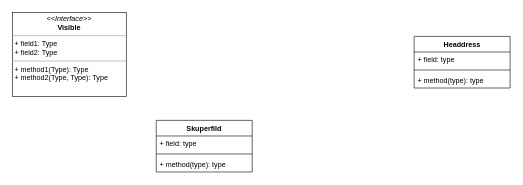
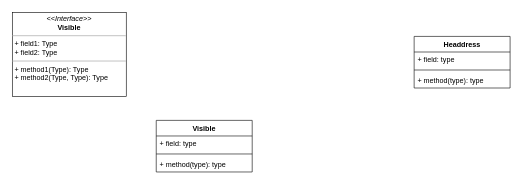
node "Skuperfild": label "Skuperfild" -> "Visible"
